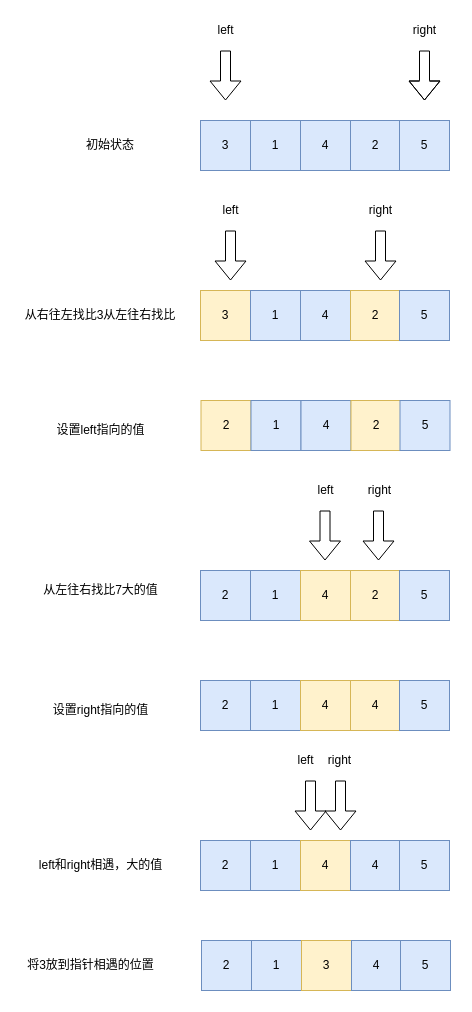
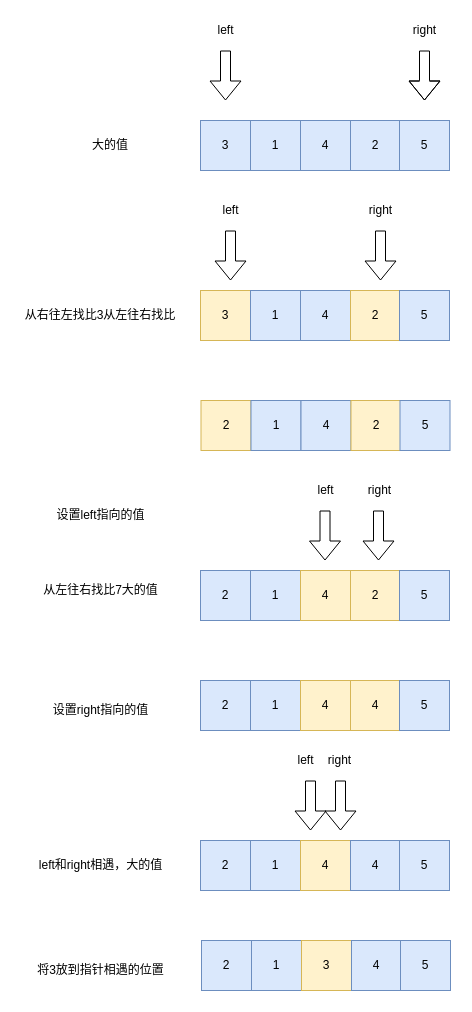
node "初始状态": label "初始状态" -> "大的值"
node "设置left指向的值": moved (101, 431) -> (101, 516)
node "将3放到指针相遇的位置": moved (91, 966) -> (101, 971)
